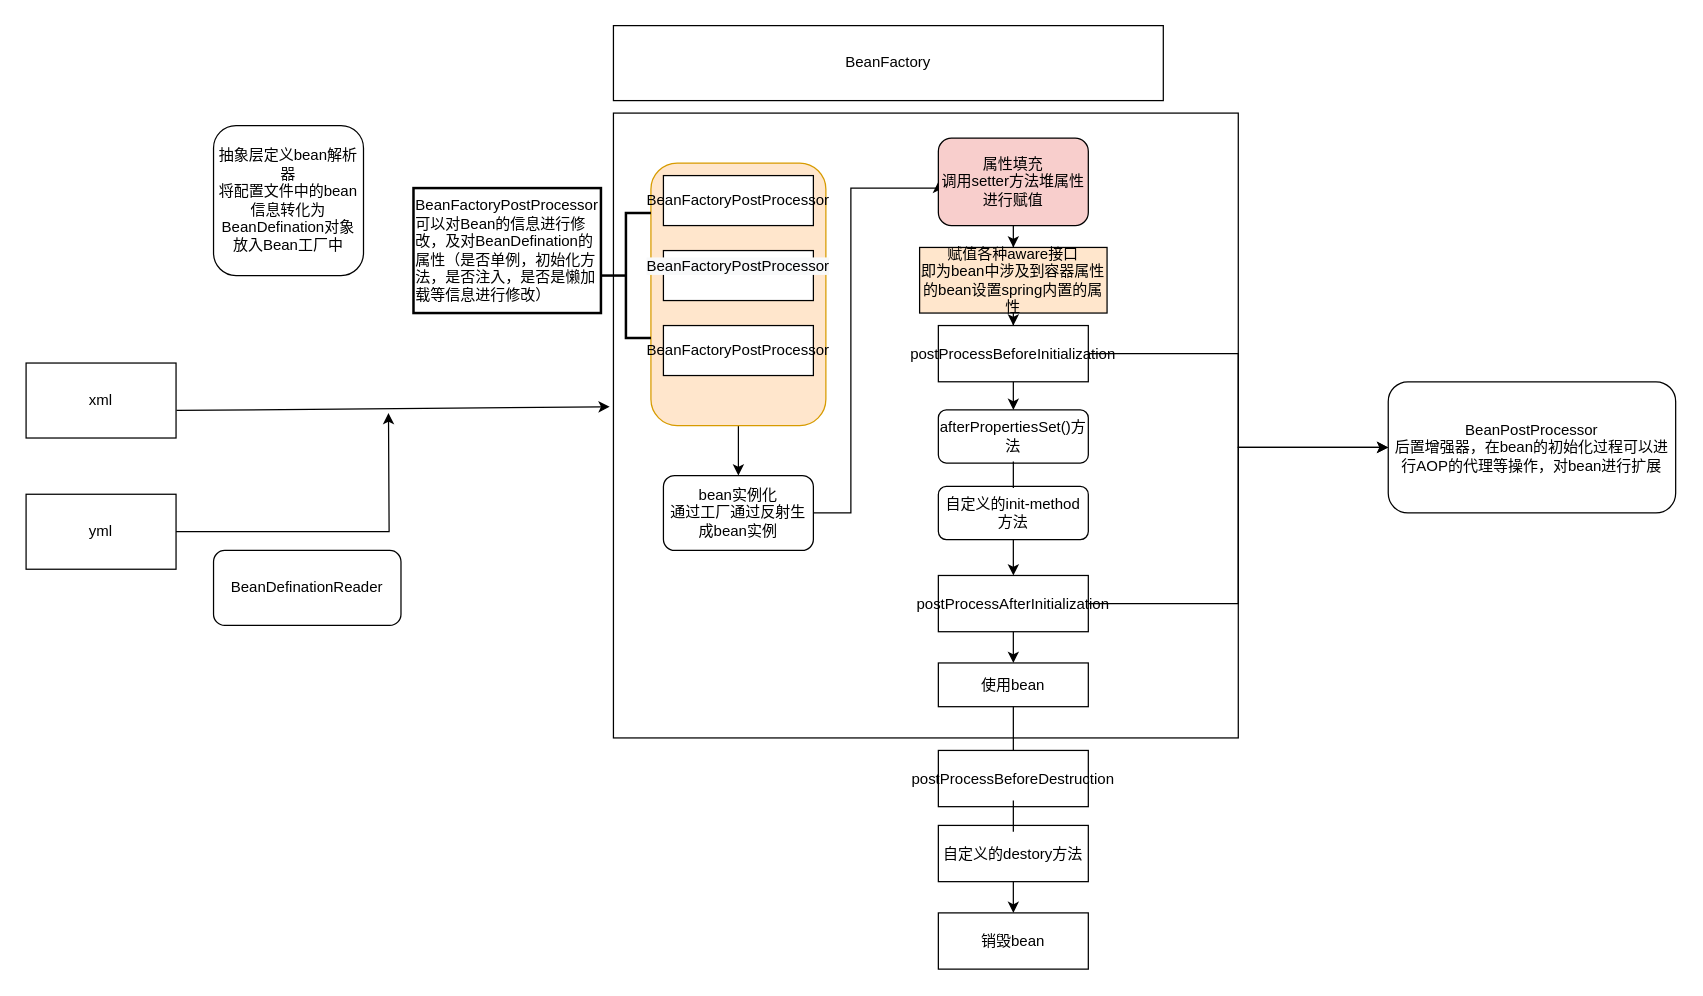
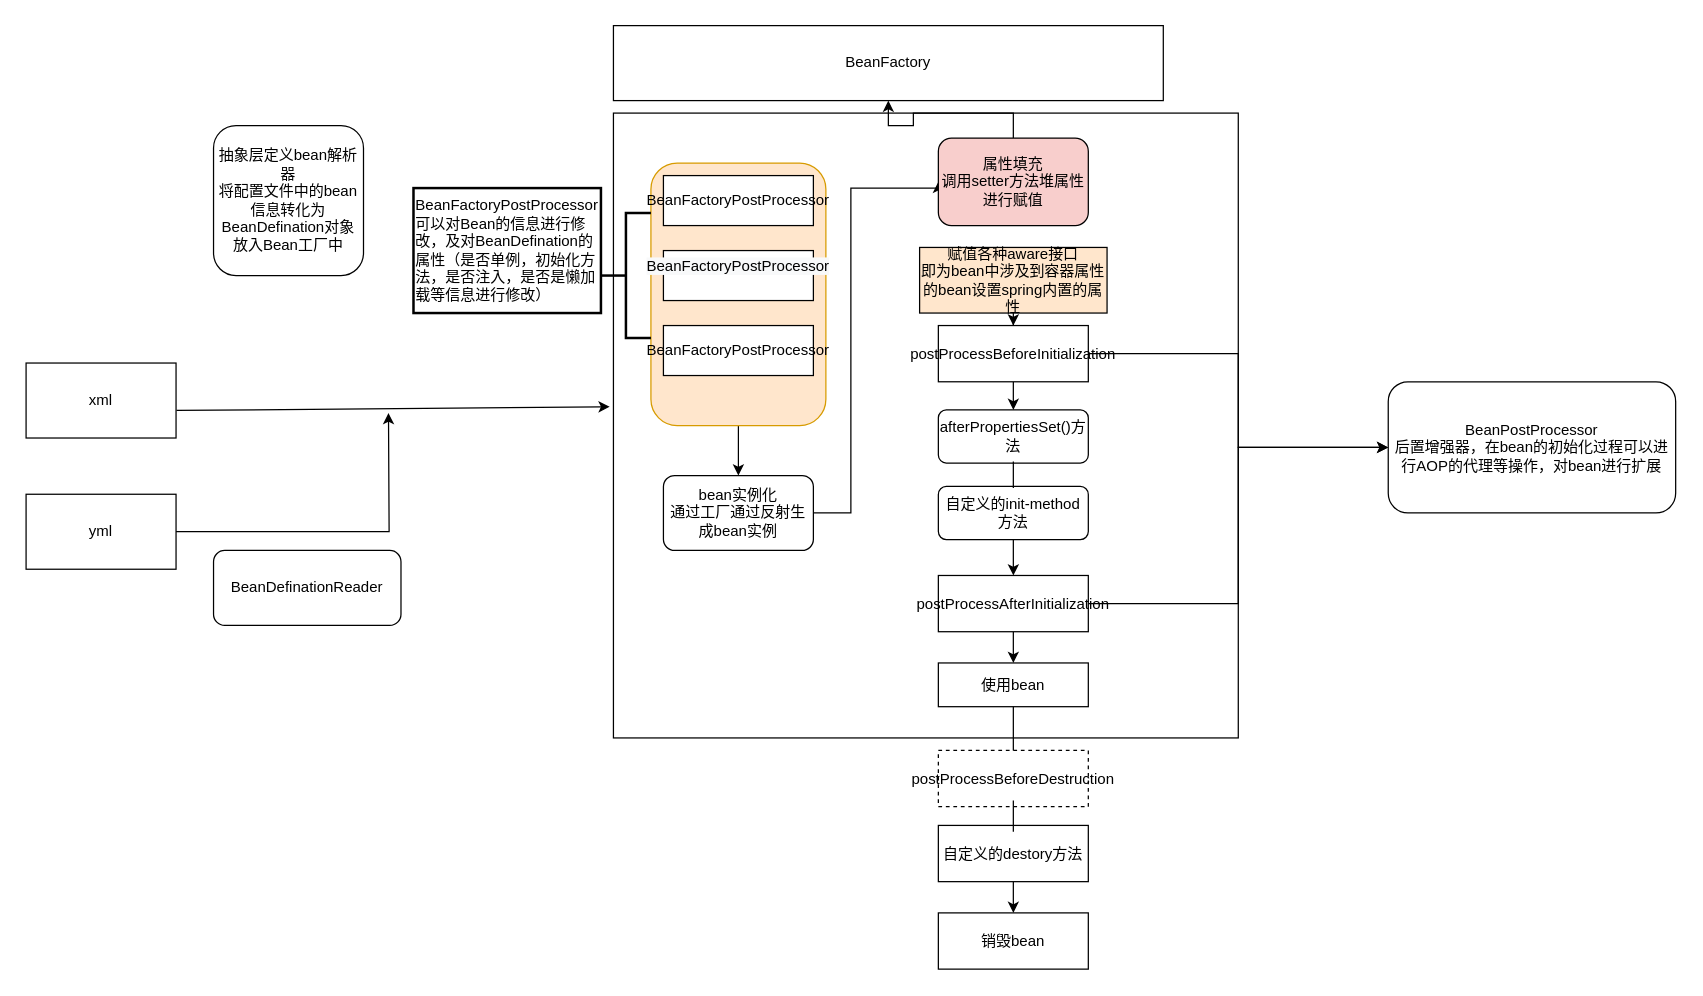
edge "属性填充 调用setter方法堆属性进行赋值" -> "赋值各种aware接口 即为bean中涉及到容器属性的bean设置spring内置的属性": now "属性填充 调用setter方法堆属性进行赋值" -> "BeanFactory"
node "postProcessBeforeDestruction": style solid -> dashed
